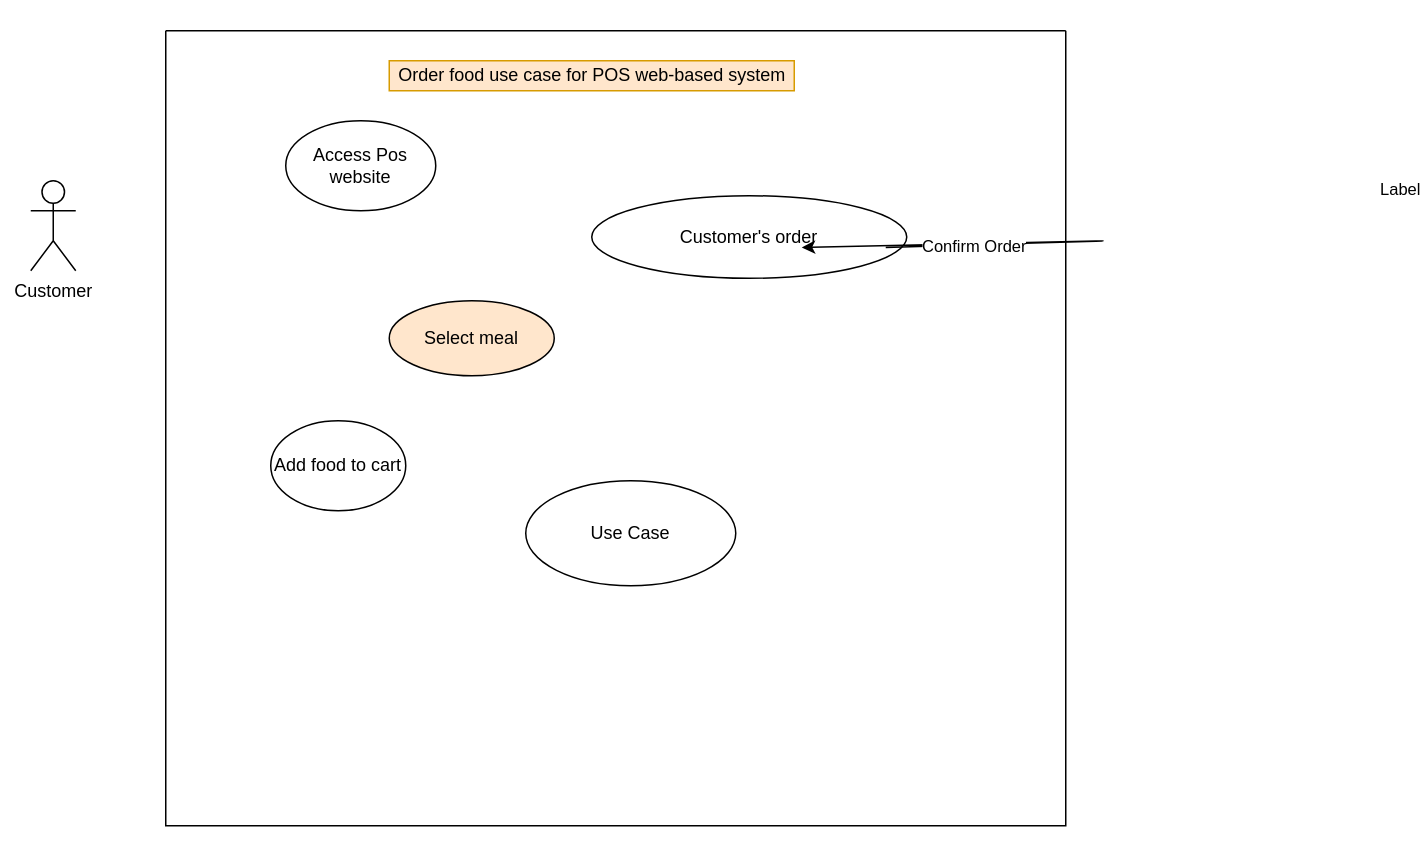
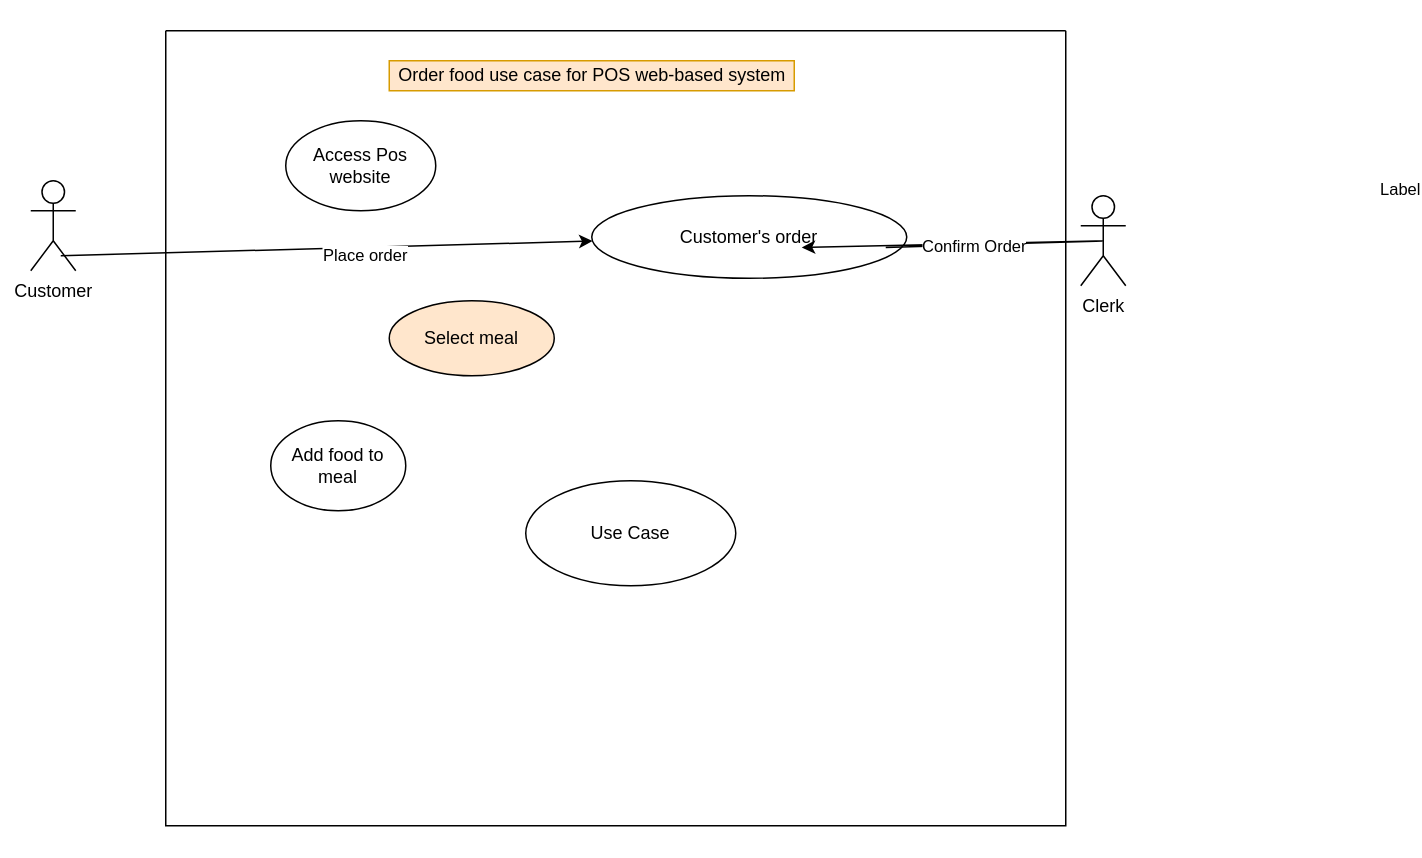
node "Clerk": added
edge "Customer" -> "Customer's order": added, label "Place order"
node "Add food to cart": label "Add food to cart" -> "Add food to meal"
